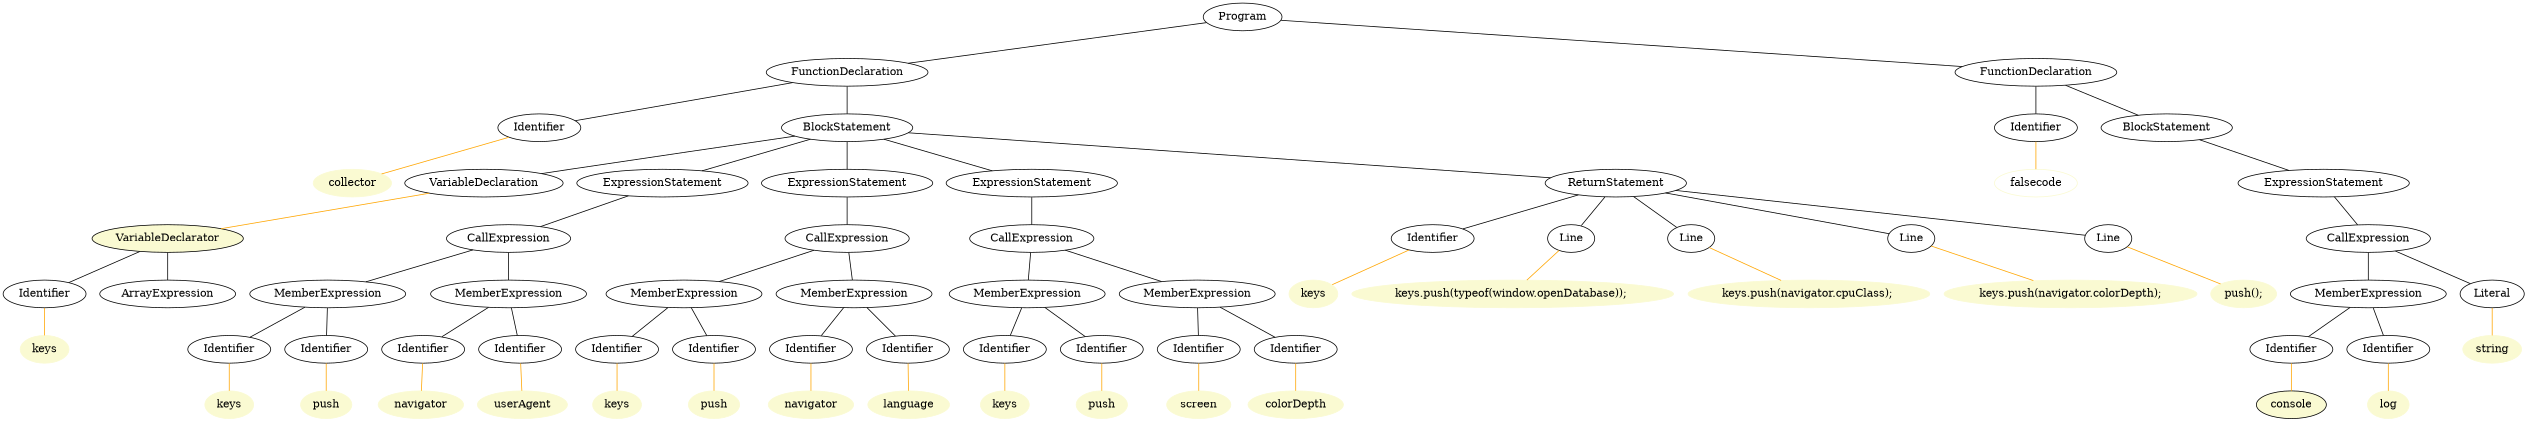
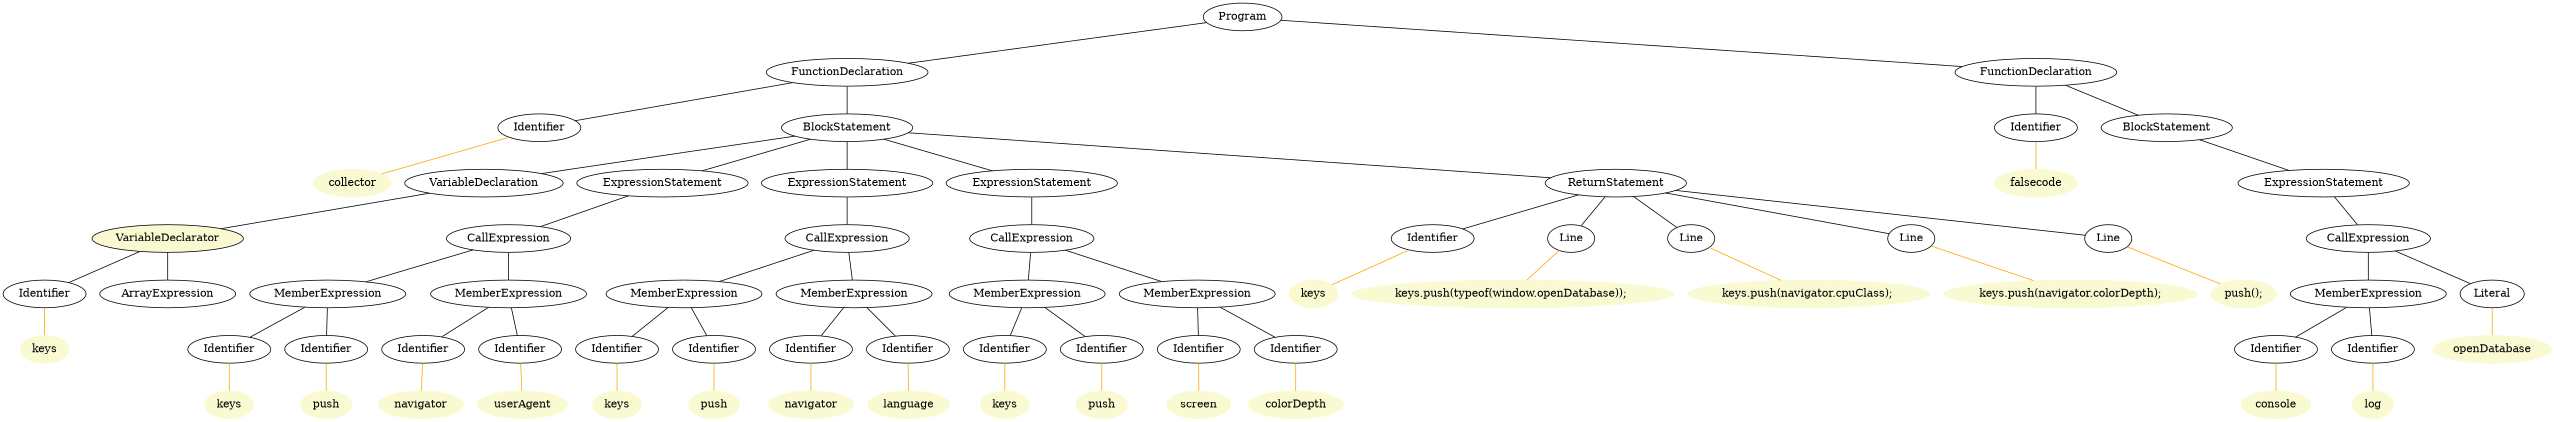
node "falsecode": fillcolor white -> lightgoldenrodyellow
edge "VariableDeclaration" -- "VariableDeclarator": color orange -> black
node "string": label "string" -> "openDatabase"
node "console": color black -> lightgoldenrodyellow
